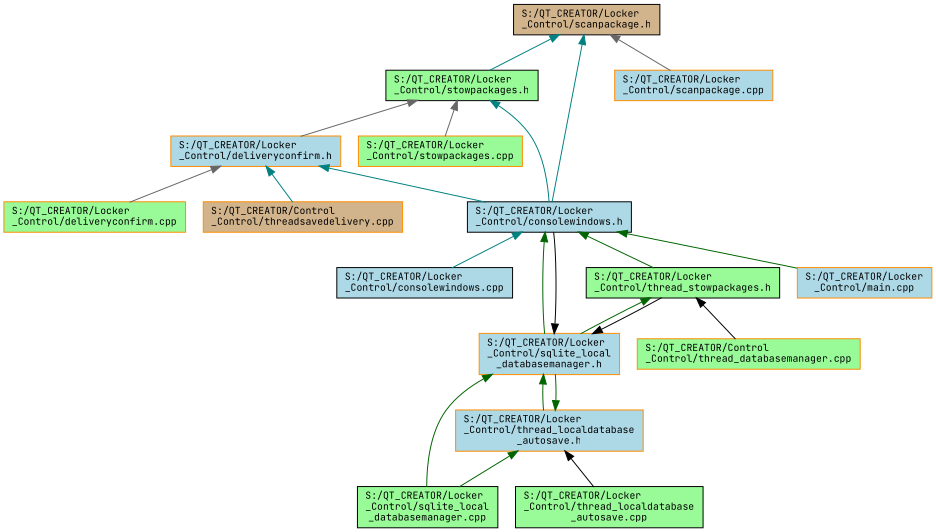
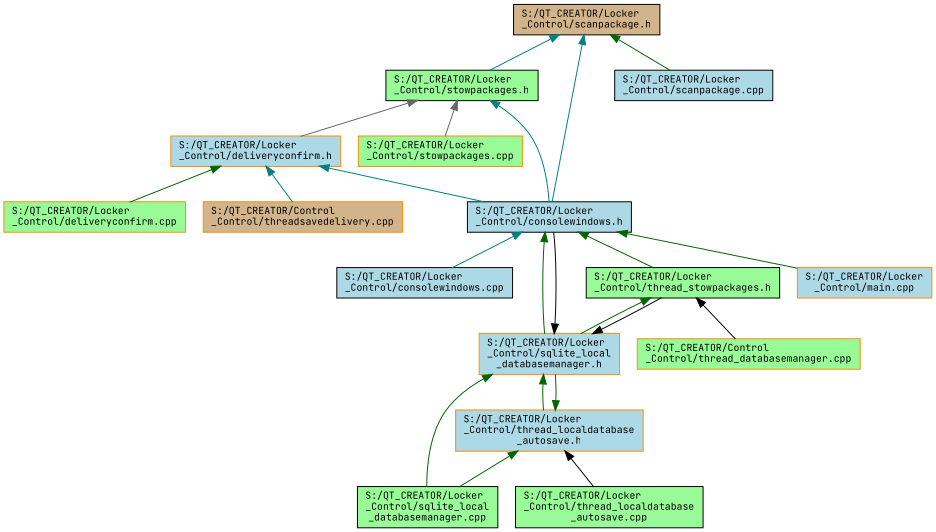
edge "S:/QT_CREATOR/Locker _Control/scanpackage.cpp" -> "S:/QT_CREATOR/Locker _Control/scanpackage.h": color gray40 -> darkgreen
node "S:/QT_CREATOR/Locker _Control/scanpackage.cpp": color darkorange -> black
edge "S:/QT_CREATOR/Locker _Control/deliveryconfirm.cpp" -> "S:/QT_CREATOR/Locker _Control/deliveryconfirm.h": color gray40 -> darkgreen
